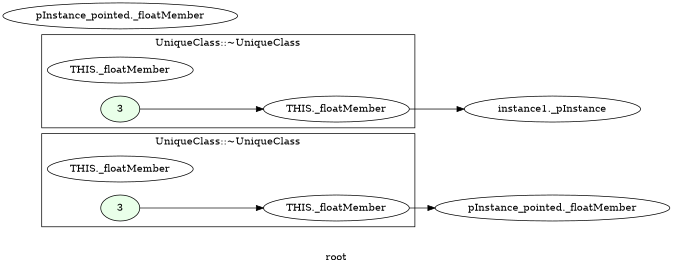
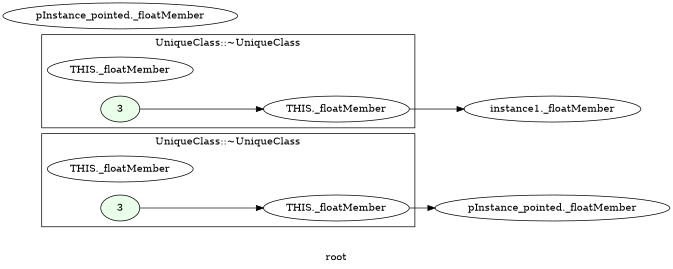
node "instance1._pInstance": label "instance1._pInstance" -> "instance1._floatMember"
